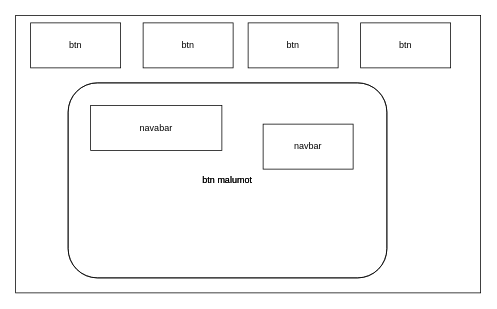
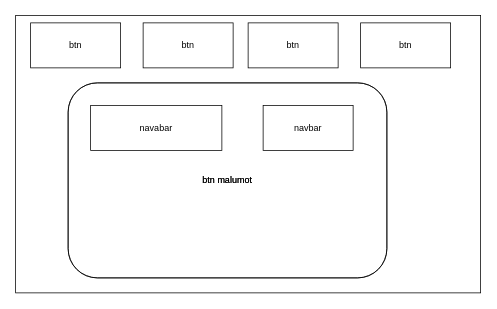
node "navbar": moved (308, 147) -> (308, 128)
